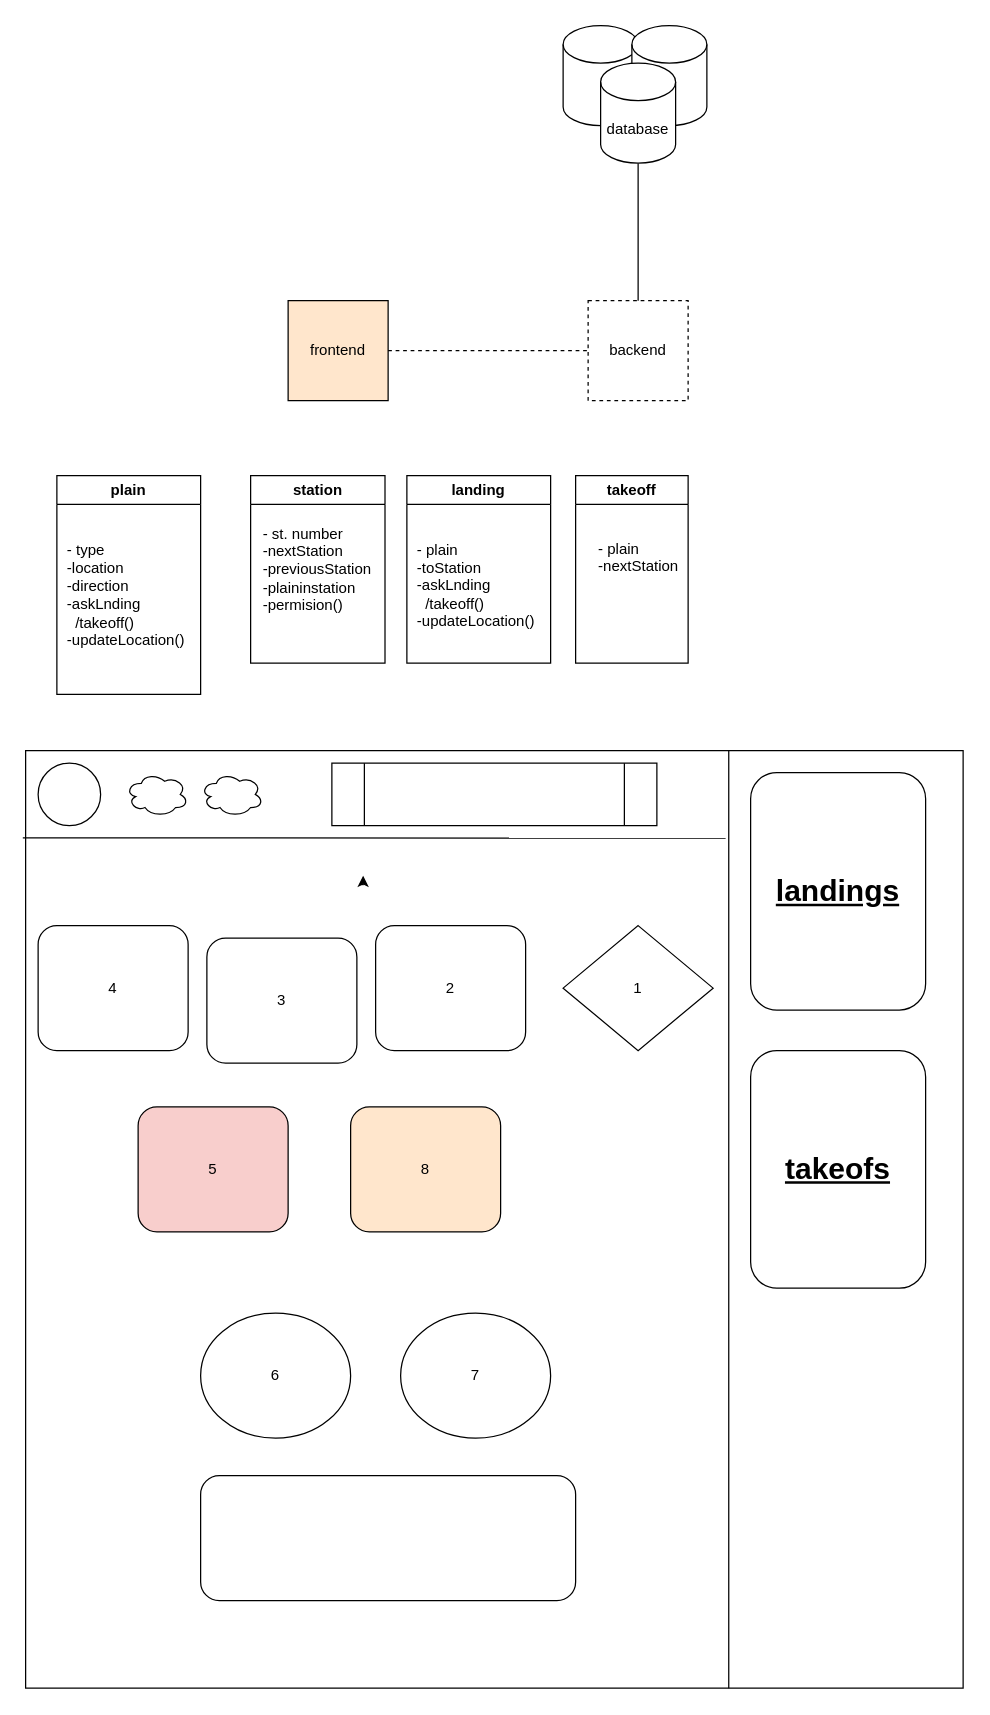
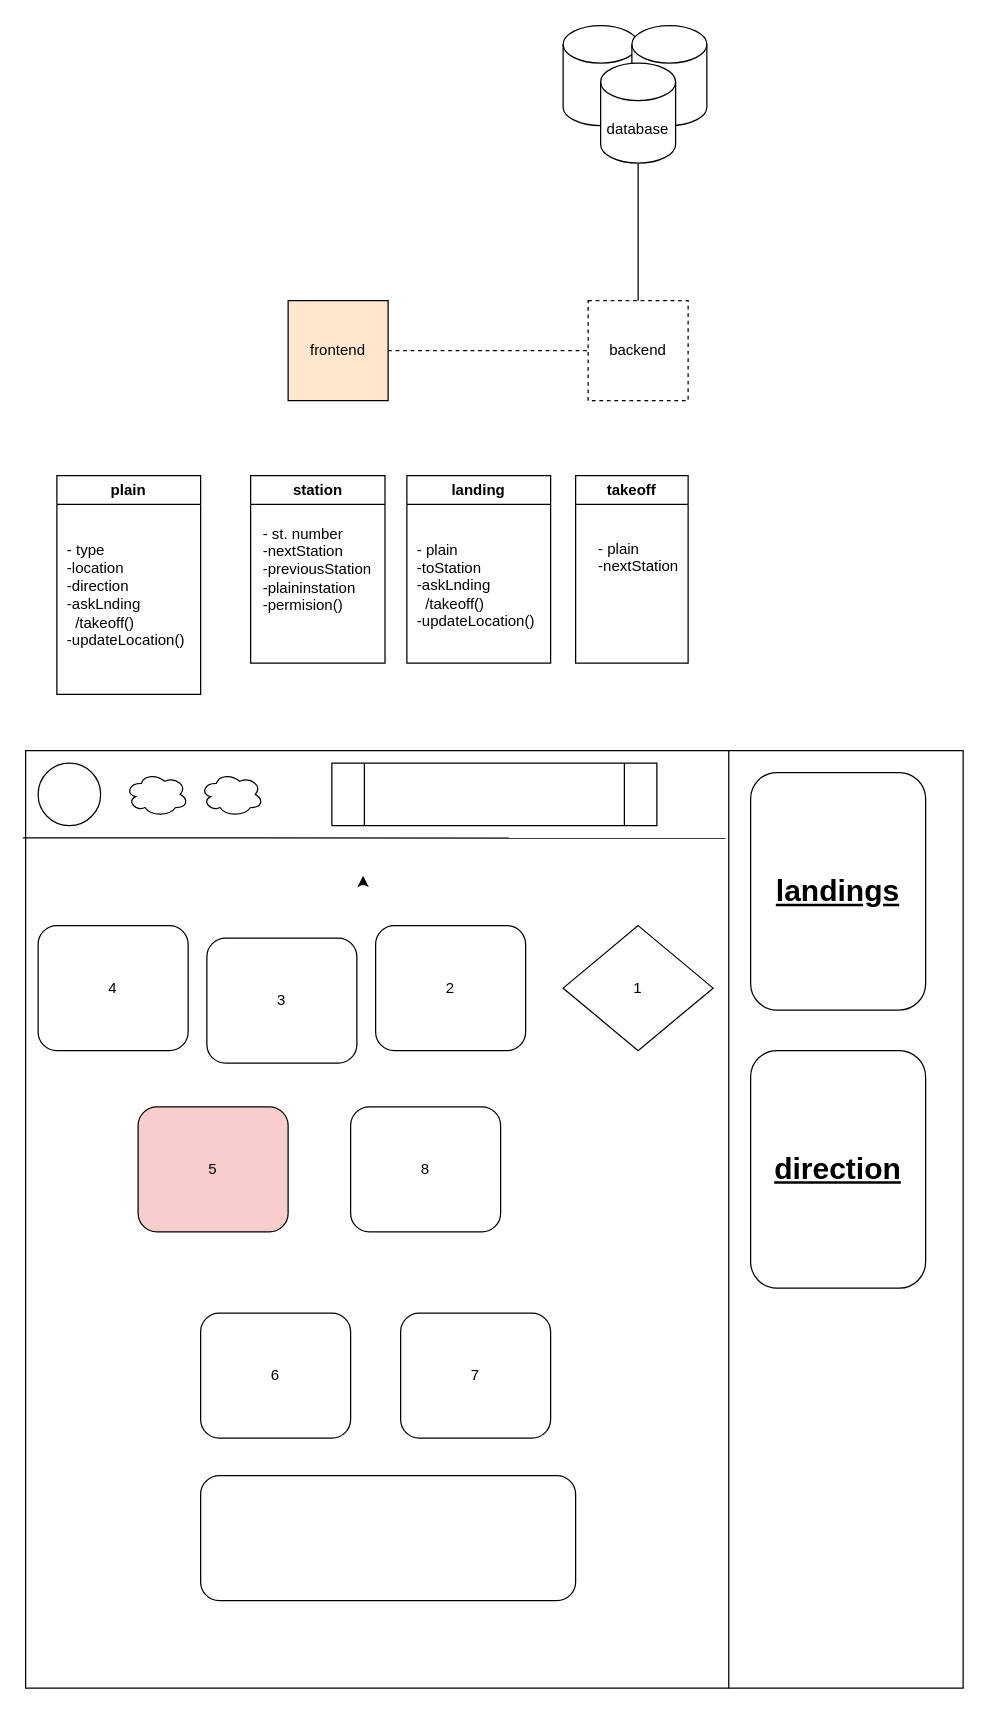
node "8": fillcolor #ffe6cc -> #ffffff
node "takeofs": label "takeofs" -> "direction"
node "6": shape ellipse -> rounded rectangle
node "7": shape ellipse -> rounded rectangle
